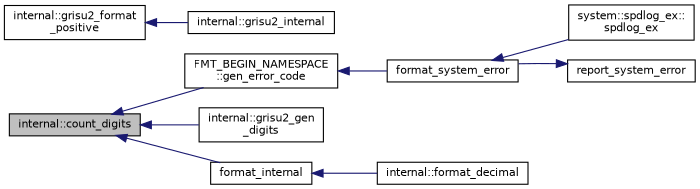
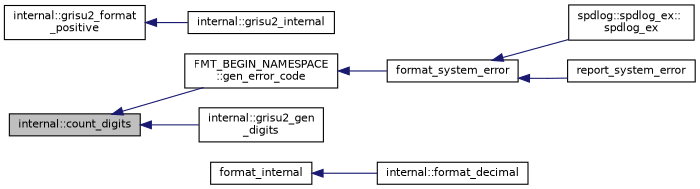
node "system::spdlog_ex:: spdlog_ex": label "system::spdlog_ex:: spdlog_ex" -> "spdlog::spdlog_ex:: spdlog_ex"
edge "format_system_error" -> "report_system_error": reversed
edge "format_internal" -> "internal::count_digits": removed
